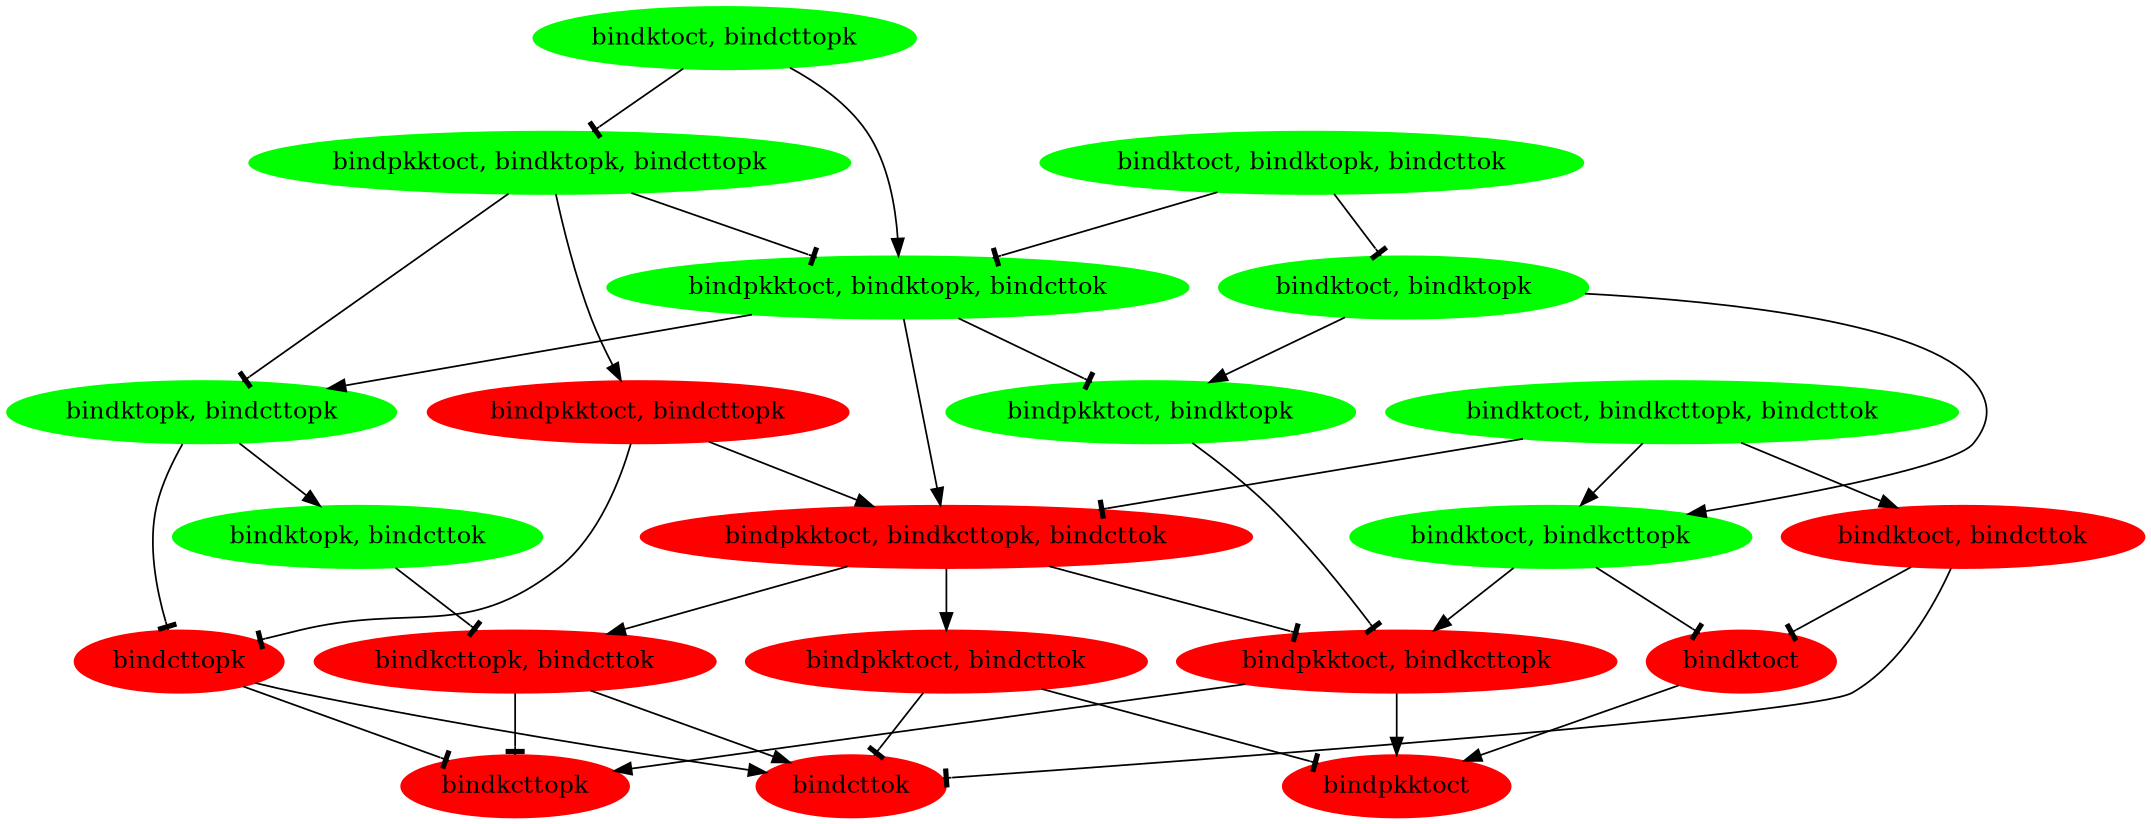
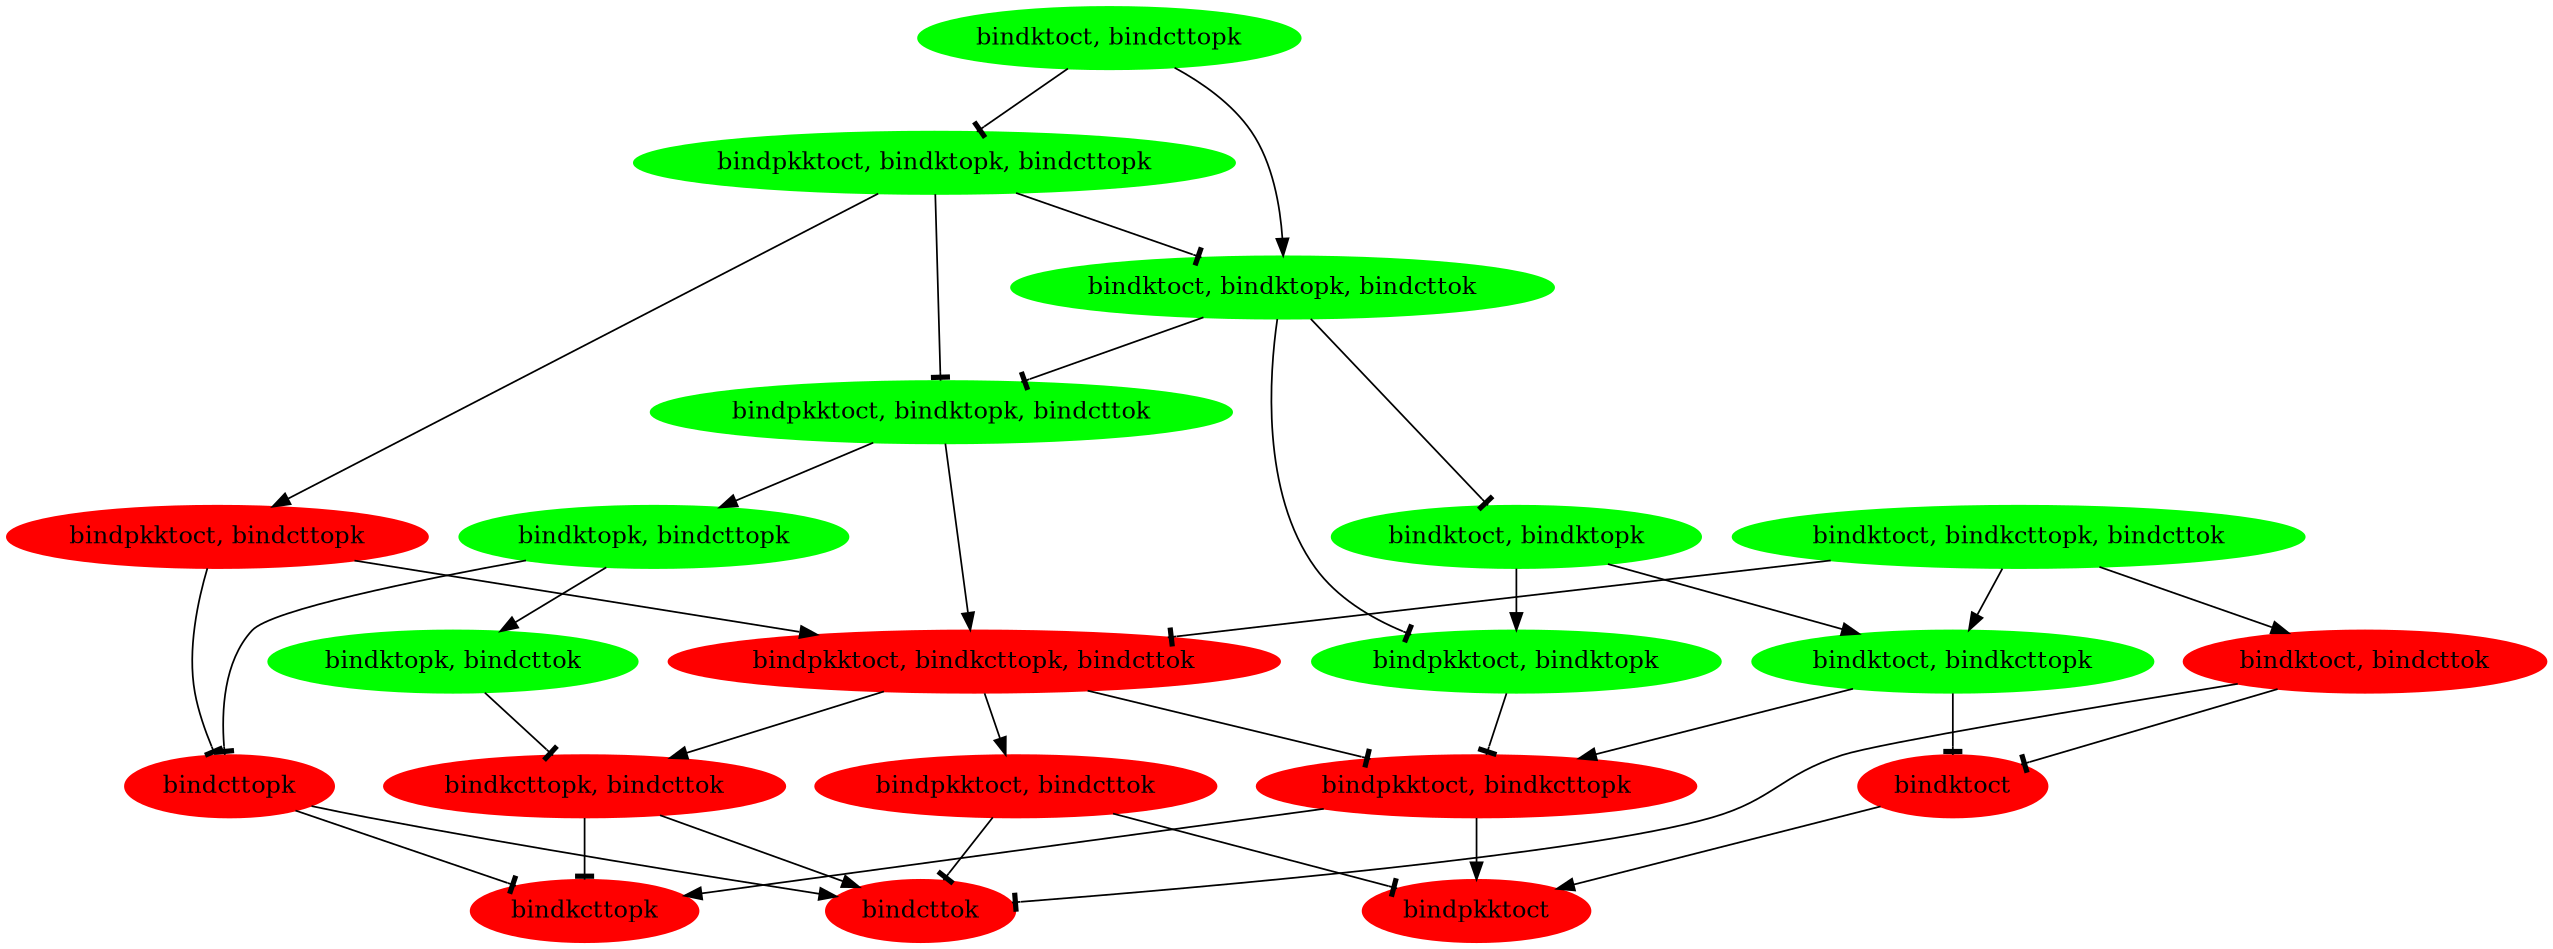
edge "bindktoct, bindcttopk" -> "bindpkktoct, bindktopk, bindcttok": now "bindktoct, bindcttopk" -> "bindktoct, bindktopk, bindcttok"
edge "bindpkktoct, bindktopk, bindcttopk" -> "bindktopk, bindcttopk": now "bindpkktoct, bindktopk, bindcttopk" -> "bindktoct, bindktopk, bindcttok"
edge "bindpkktoct, bindktopk, bindcttok" -> "bindpkktoct, bindktopk": now "bindktoct, bindktopk, bindcttok" -> "bindpkktoct, bindktopk"
